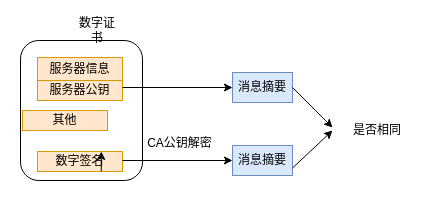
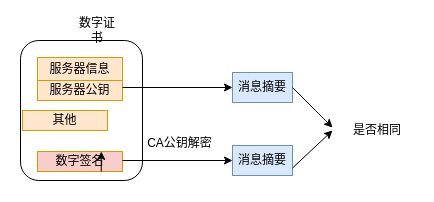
node "数字签名": fillcolor #ffe6cc -> #f8cecc
